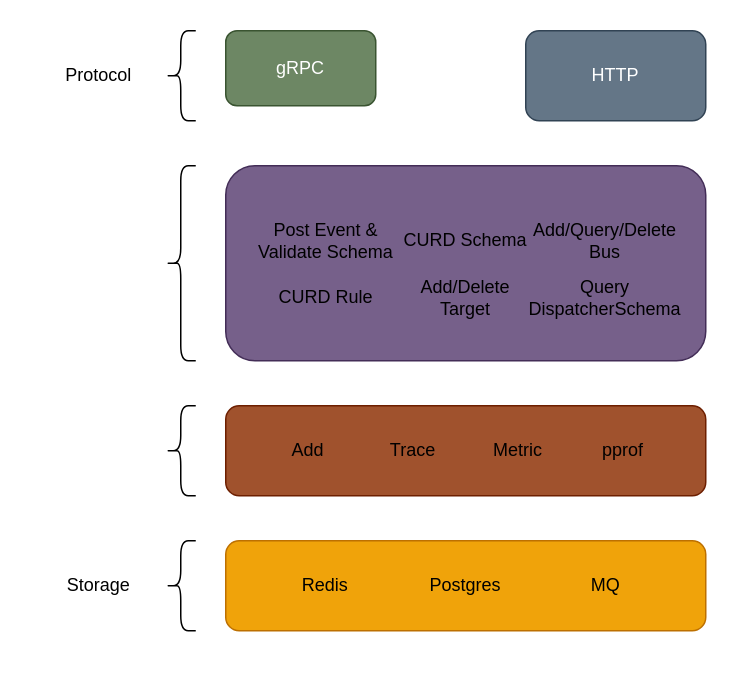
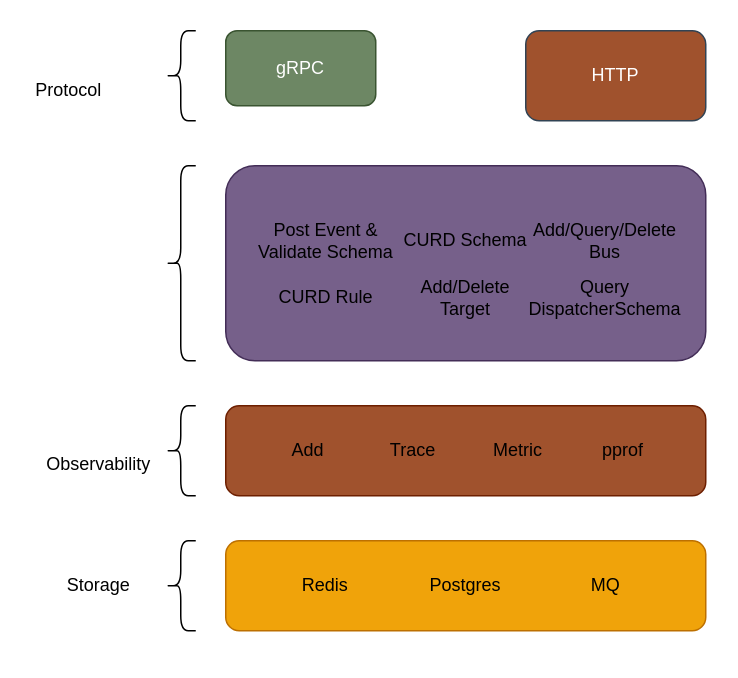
node "Protocol": moved (98, 76) -> (68, 91)
node "HTTP": fillcolor #647687 -> #a0522d
node "Observability": added
